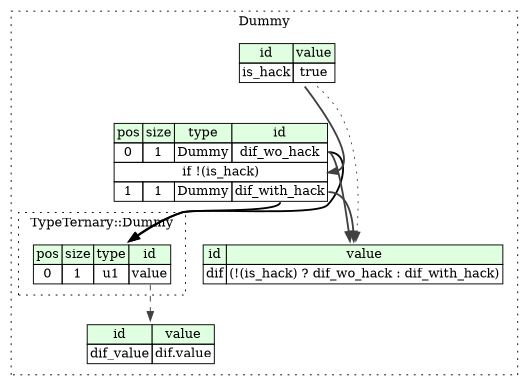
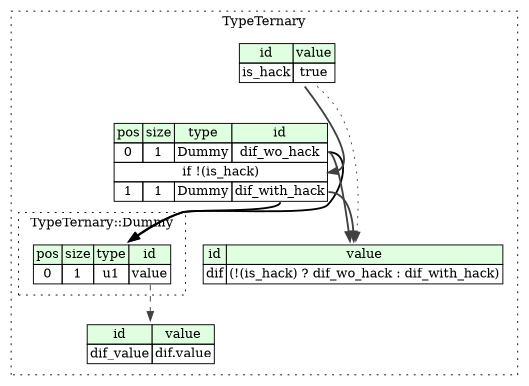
cluster "Dummy": label "Dummy" -> "TypeTernary"
